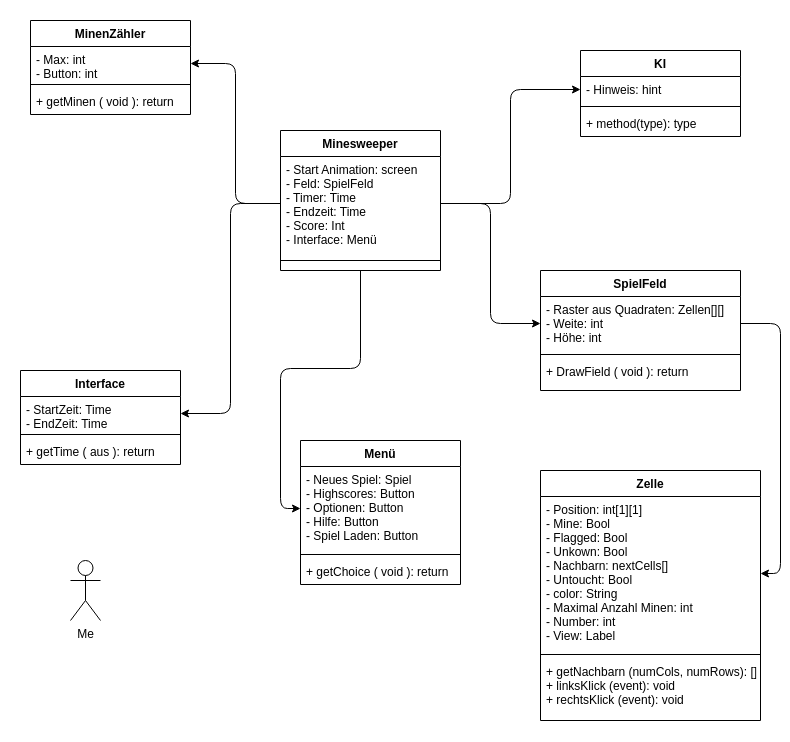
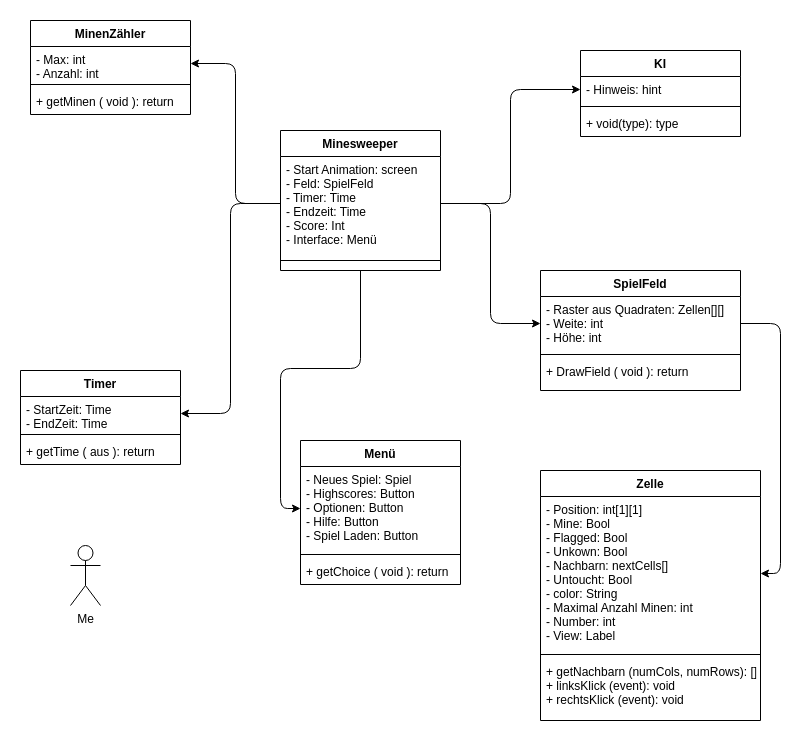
node "- Max: int - Button: int": label "- Max: int - Button: int" -> "- Max: int - Anzahl: int"
node "+ method(type): type": label "+ method(type): type" -> "+ void(type): type"
node "Interface": label "Interface" -> "Timer"
node "Me": moved (86, 591) -> (86, 576)
